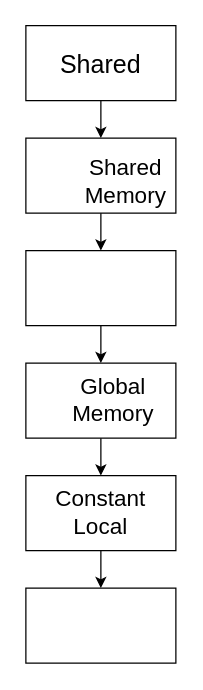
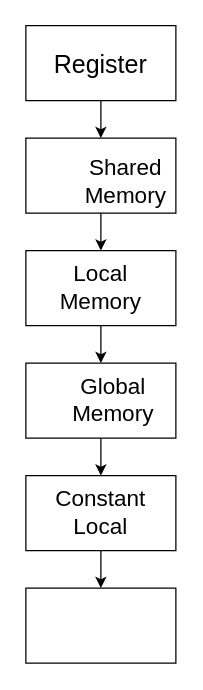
node "Shared": label "Shared" -> "Register"
node "Local Memory": added
